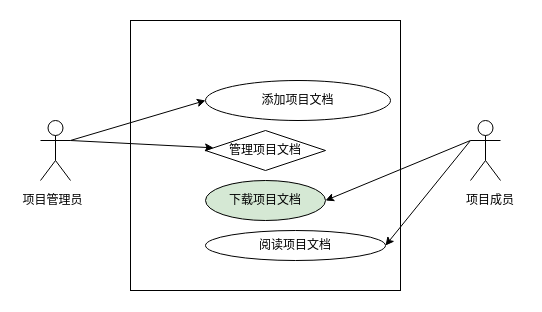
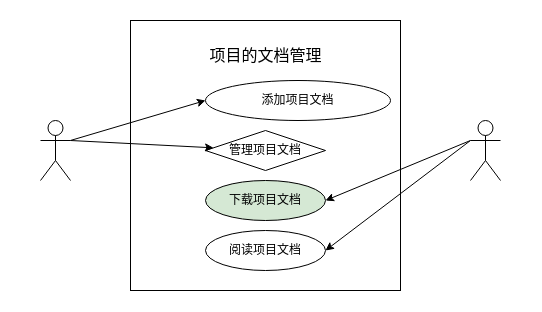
node "项目的文档管理": added
node "项目管理员": removed
node "项目成员": removed
node "阅读项目文档": size 180x30 -> 120x40
